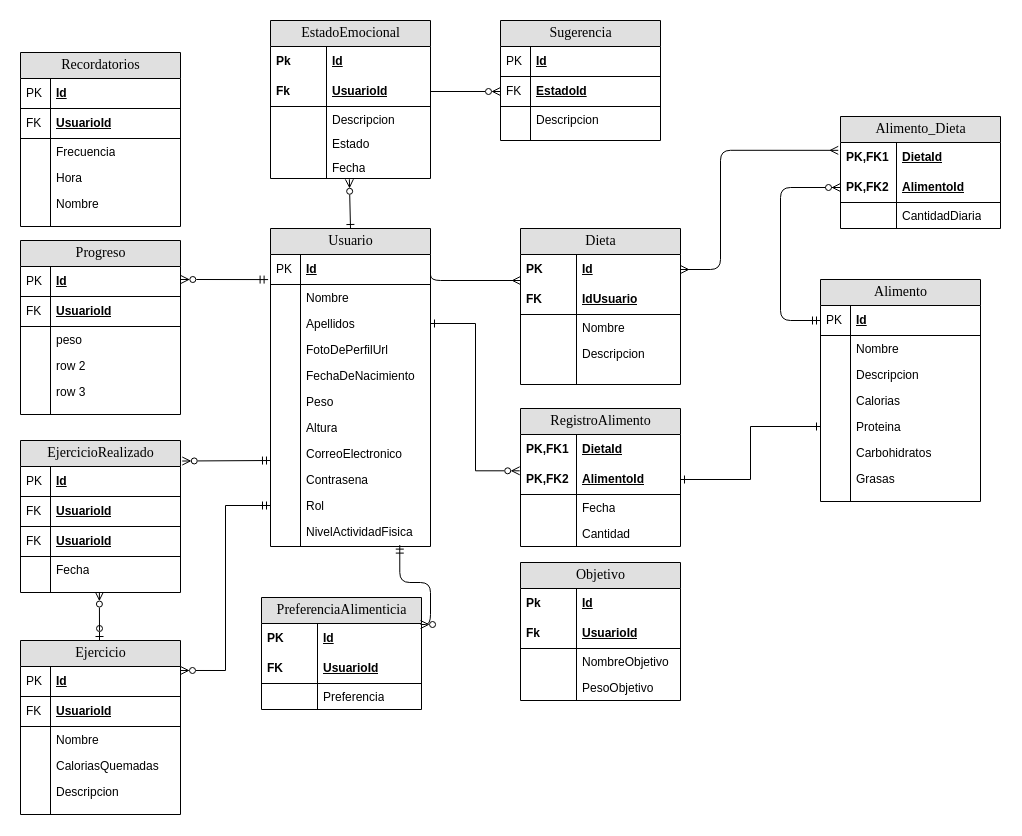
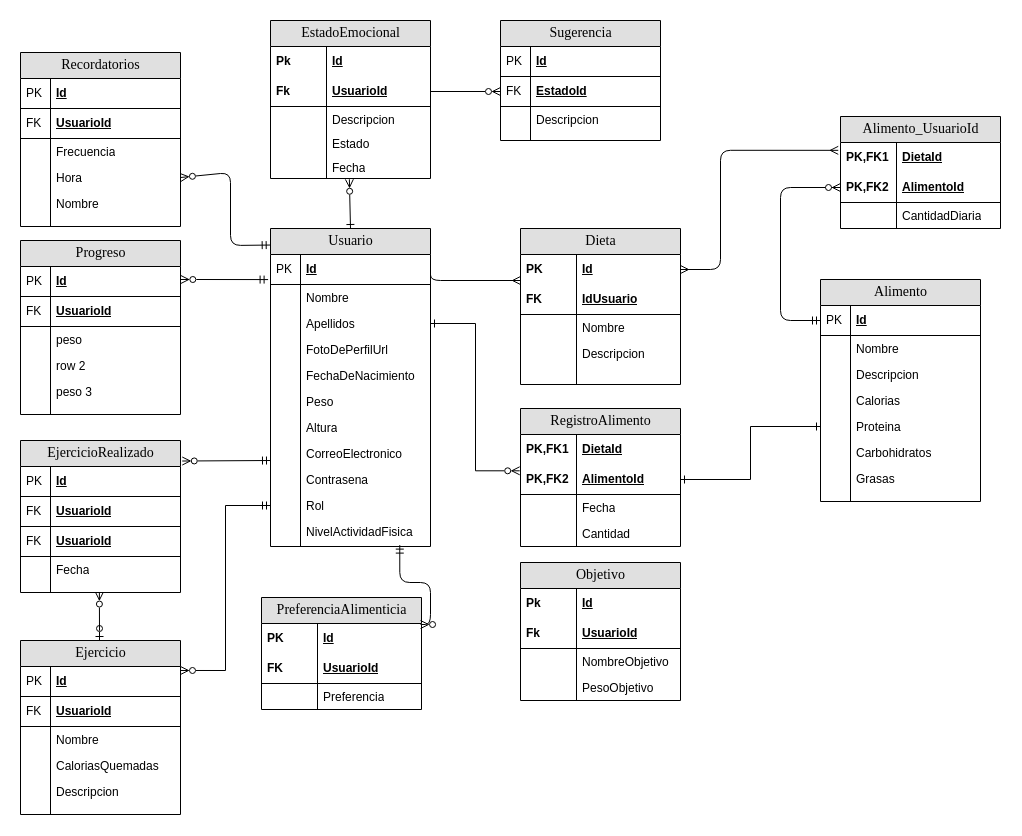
node "Alimento_Dieta": label "Alimento_Dieta" -> "Alimento_UsuarioId"
edge "Hora" -- "Usuario": added
node "row 3": label "row 3" -> "peso 3"
